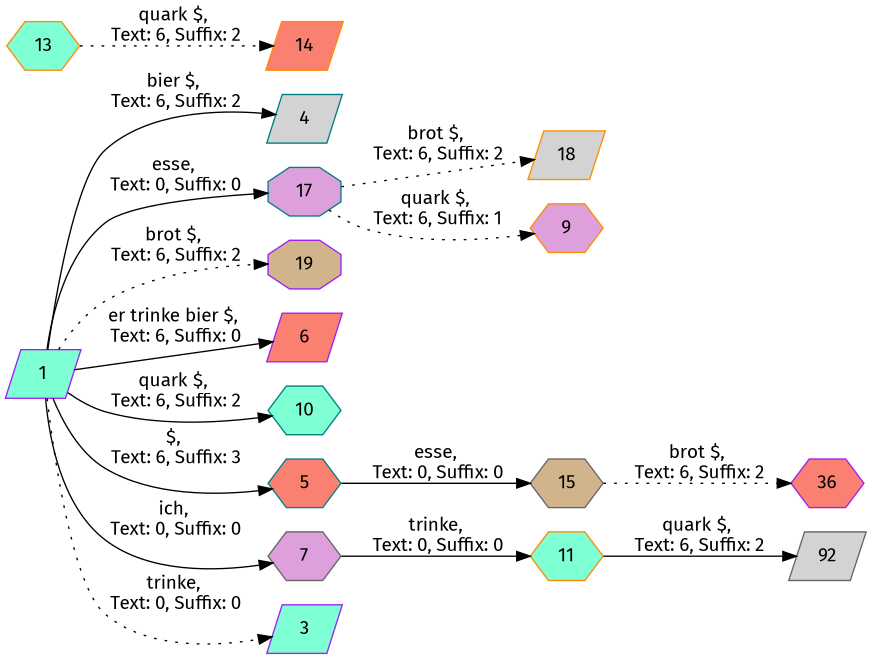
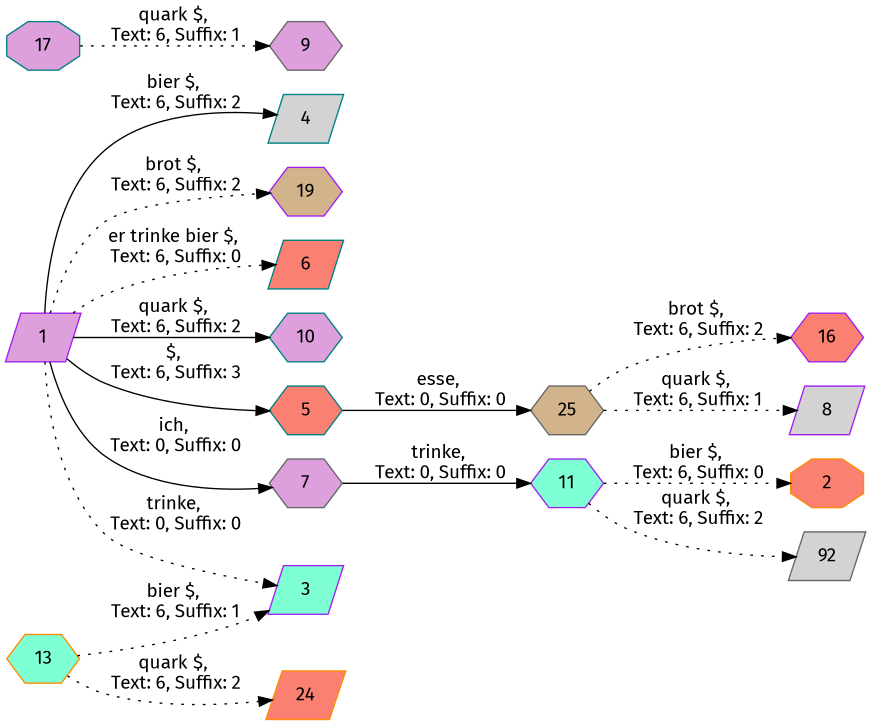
node "14": label "14" -> "24"
node "18": removed
edge "1" -> "17": removed, label "esse, Text: 0, Suffix: 0"
node "9": color darkorange -> gray40
node "19": shape octagon -> hexagon
node "6": color purple -> teal
edge "1" -> "6": style solid -> dotted
node "1": fillcolor aquamarine -> plum
node "10": fillcolor aquamarine -> plum
node "8": added
node "15": label "15" -> "25"
node "2": added
node "36": label "36" -> "16"
node "11": color darkorange -> purple
edge "11" -> "92": style solid -> dotted
edge "13" -> "3": added, label "bier $, Text: 6, Suffix: 1"
